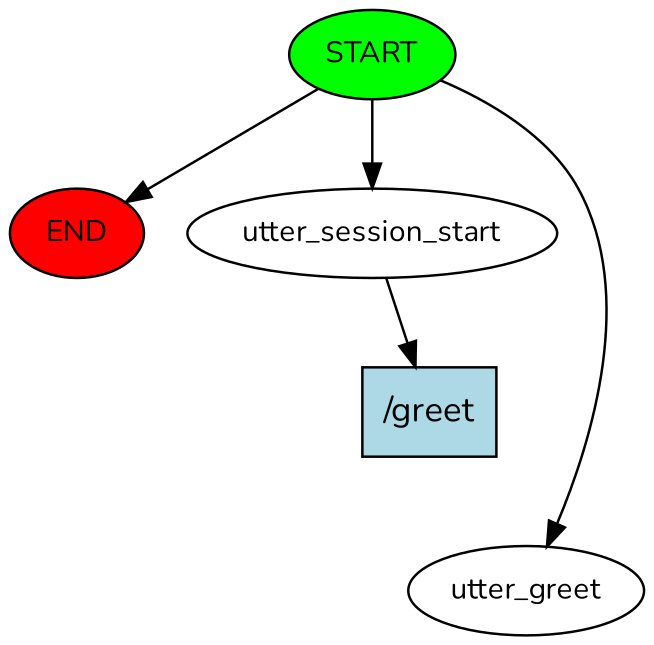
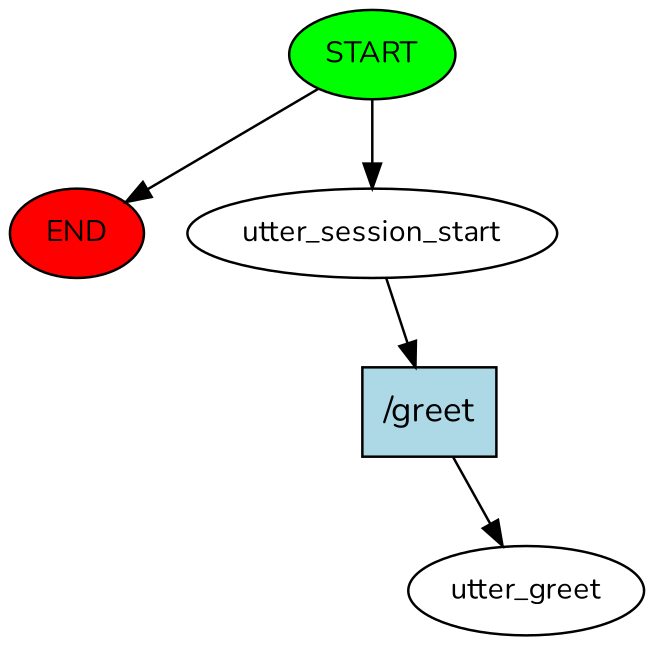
edge "START" -> "utter_greet": now "/greet" -> "utter_greet"
